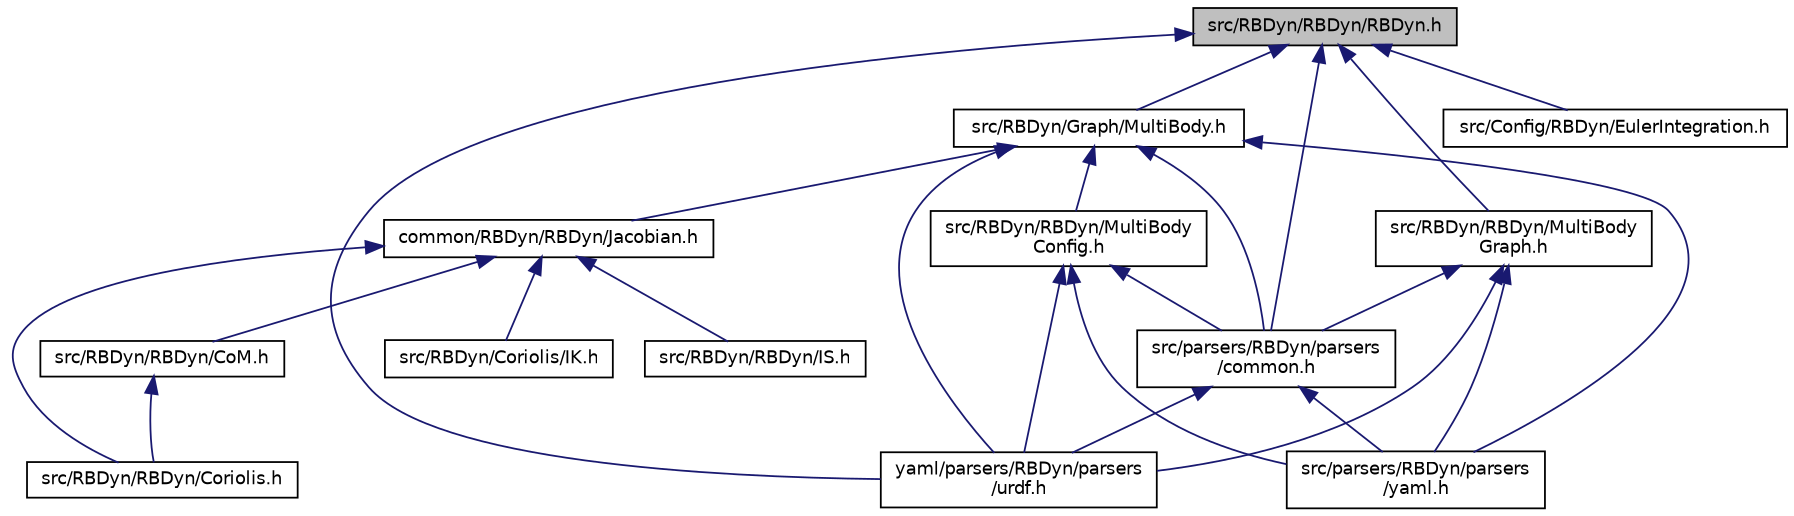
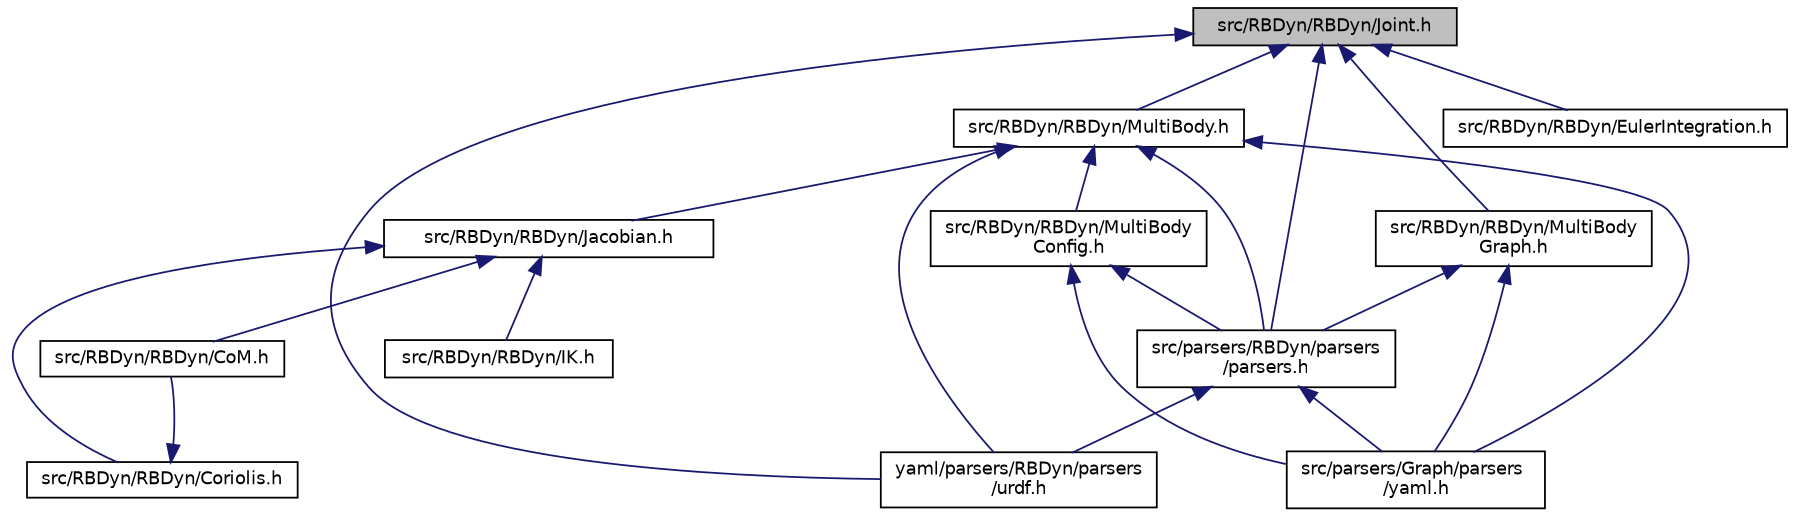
node "src/RBDyn/RBDyn/RBDyn.h": label "src/RBDyn/RBDyn/RBDyn.h" -> "src/RBDyn/RBDyn/Joint.h"
node "src/RBDyn/Graph/MultiBody.h": label "src/RBDyn/Graph/MultiBody.h" -> "src/RBDyn/RBDyn/MultiBody.h"
node "src/Config/RBDyn/EulerIntegration.h": label "src/Config/RBDyn/EulerIntegration.h" -> "src/RBDyn/RBDyn/EulerIntegration.h"
node "common/RBDyn/RBDyn/Jacobian.h": label "common/RBDyn/RBDyn/Jacobian.h" -> "src/RBDyn/RBDyn/Jacobian.h"
node "src/RBDyn/Coriolis/IK.h": label "src/RBDyn/Coriolis/IK.h" -> "src/RBDyn/RBDyn/IK.h"
node "src/RBDyn/RBDyn/IS.h": removed
node "src/parsers/RBDyn/parsers /common.h": label "src/parsers/RBDyn/parsers /common.h" -> "src/parsers/RBDyn/parsers /parsers.h"
edge "yaml/parsers/RBDyn/parsers /urdf.h" -> "src/RBDyn/RBDyn/MultiBody Config.h": removed
edge "yaml/parsers/RBDyn/parsers /urdf.h" -> "src/RBDyn/RBDyn/MultiBody Graph.h": removed
edge "src/RBDyn/RBDyn/Coriolis.h" -> "src/RBDyn/RBDyn/CoM.h": reversed
node "src/parsers/RBDyn/parsers /yaml.h": label "src/parsers/RBDyn/parsers /yaml.h" -> "src/parsers/Graph/parsers /yaml.h"
